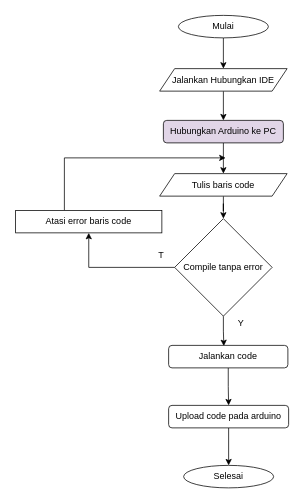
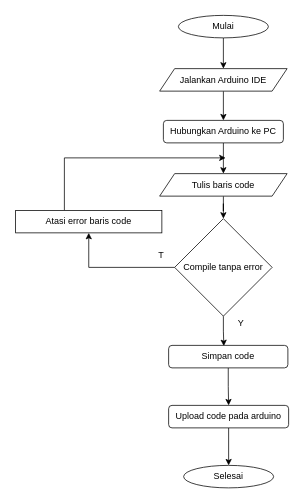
node "Jalankan Hubungkan IDE": label "Jalankan Hubungkan IDE" -> "Jalankan Arduino IDE"
node "Hubungkan Arduino ke PC": fillcolor #e1d5e7 -> #ffffff
node "Jalankan code": label "Jalankan code" -> "Simpan code"
